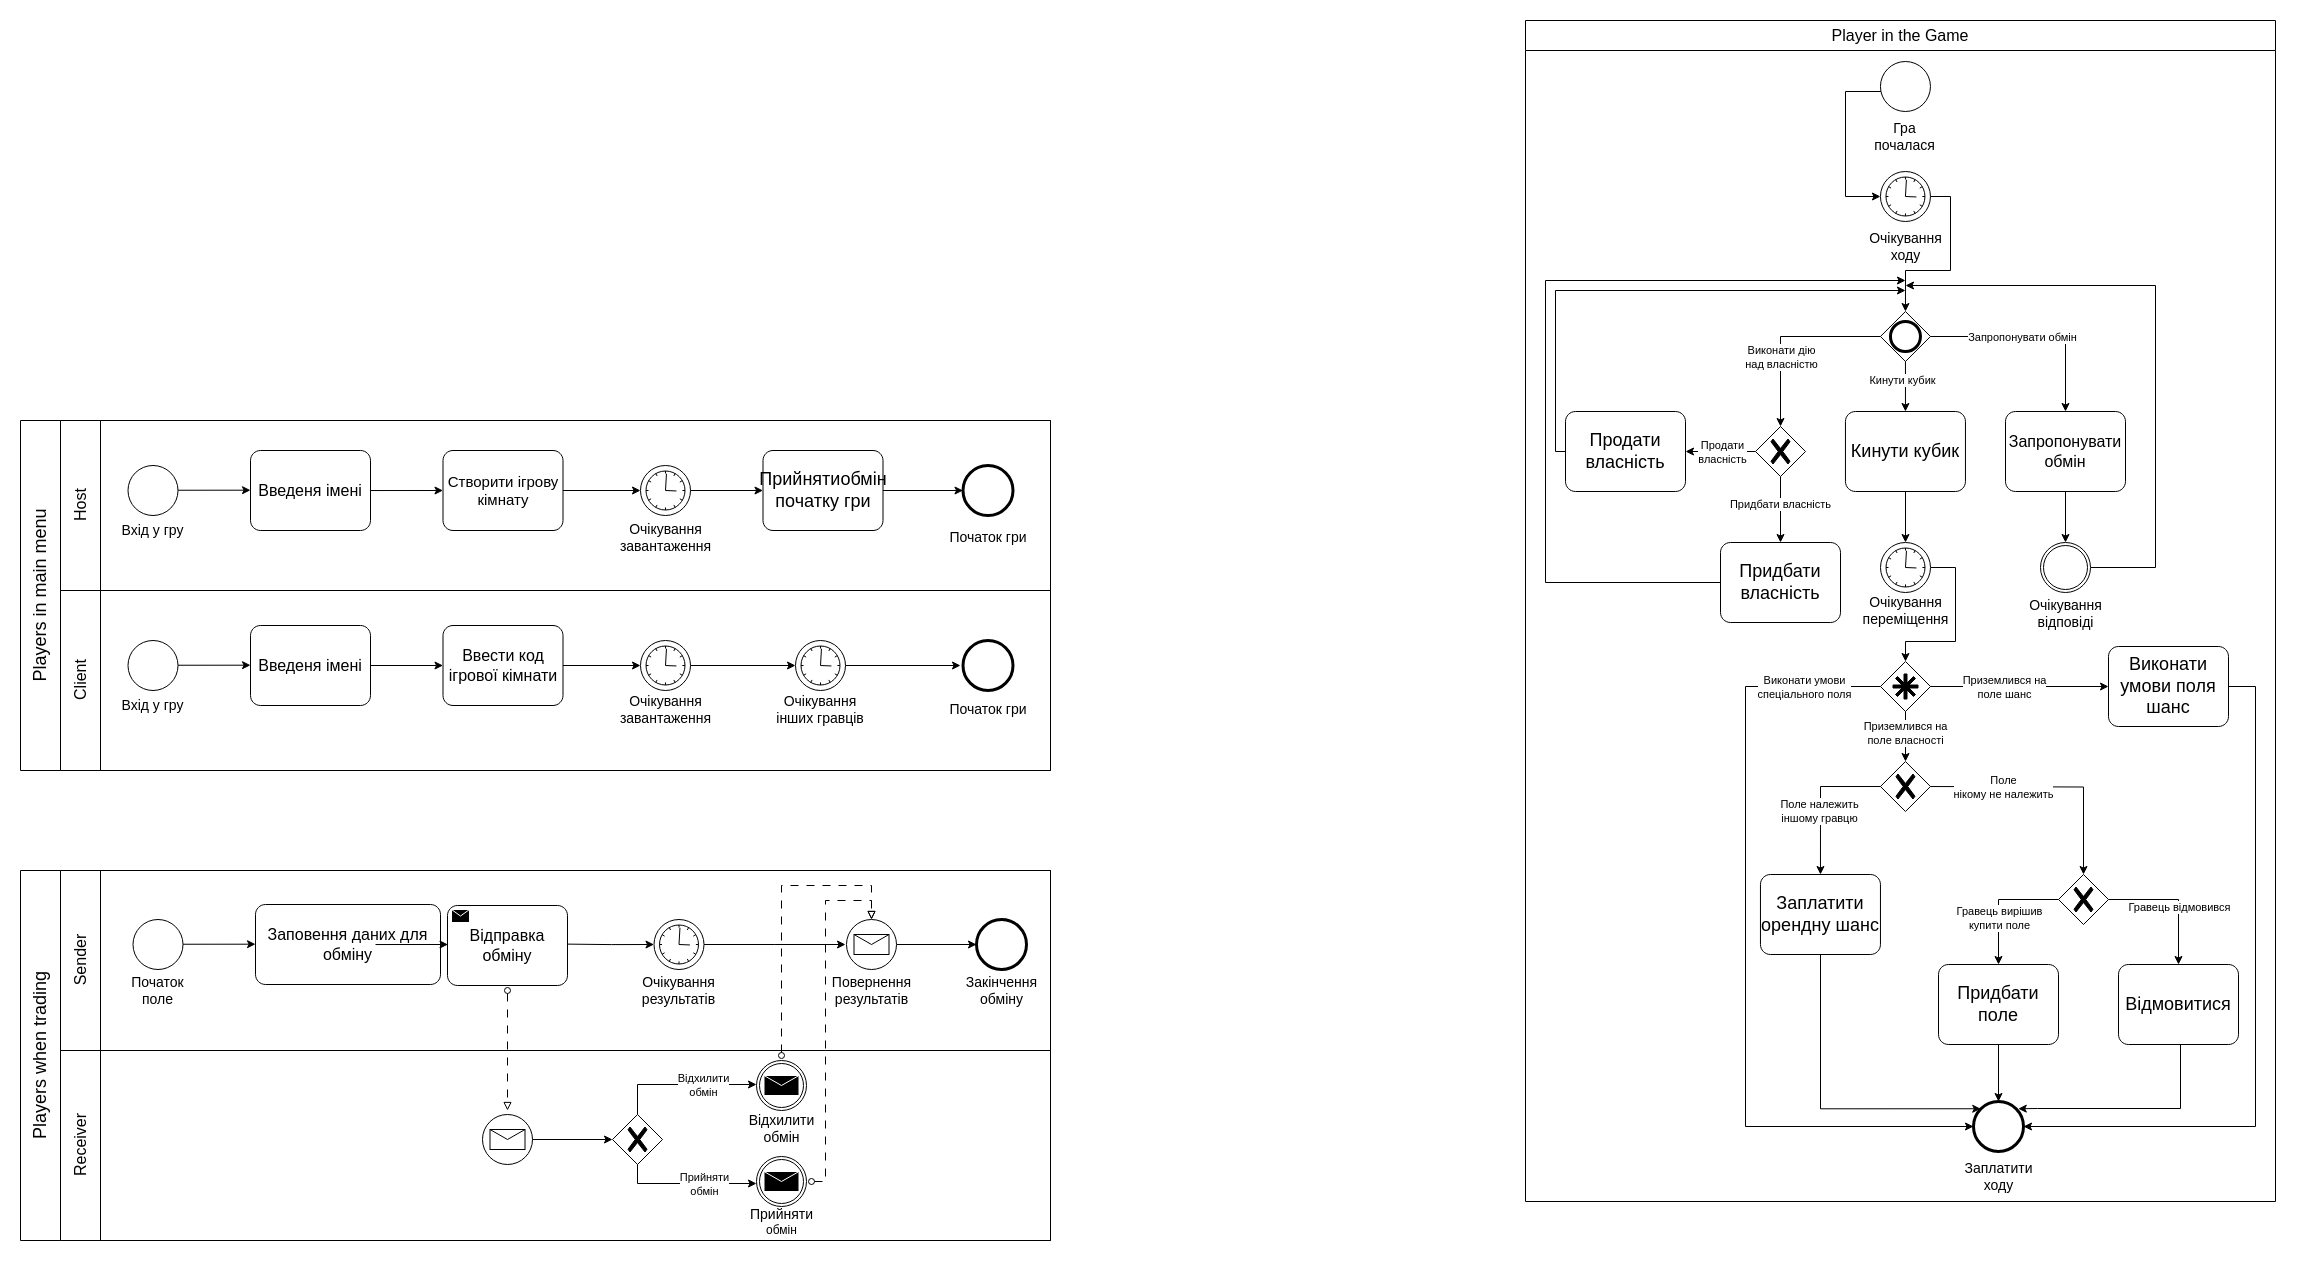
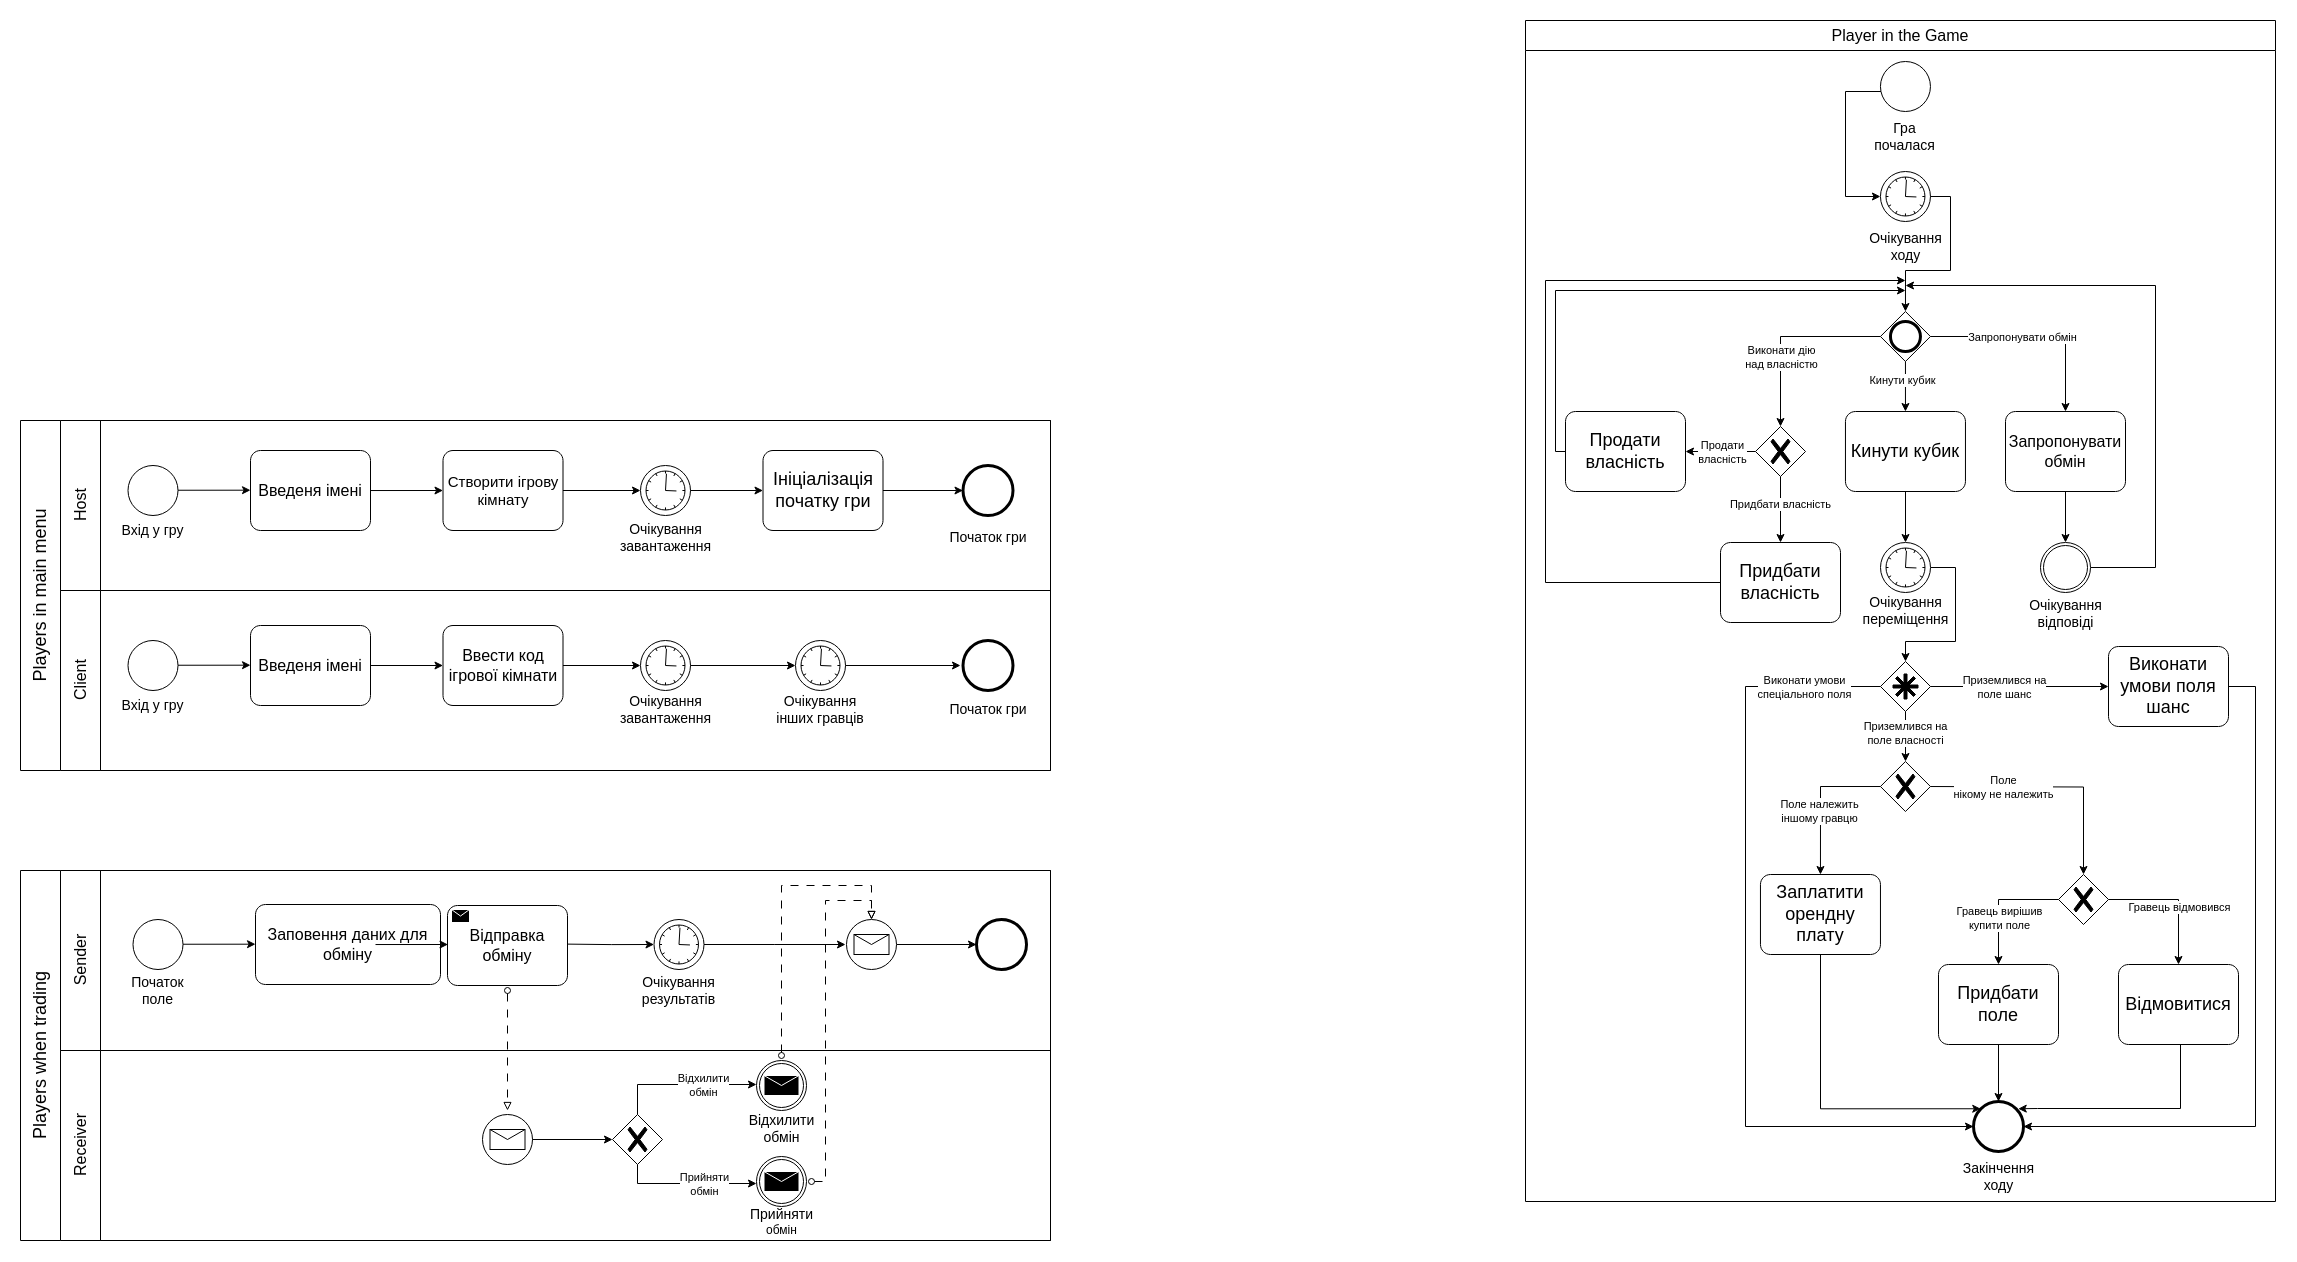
node "Прийнятиобмін початку гри": label "Прийнятиобмін початку гри" -> "Ініціалізація початку гри"
node "Заплатити орендну шанс": label "Заплатити орендну шанс" -> "Заплатити орендну плату"
node "Повернення результатів": removed
node "Закінчення обміну": removed
node "Заплатити ходу": label "Заплатити ходу" -> "Закінчення ходу"
